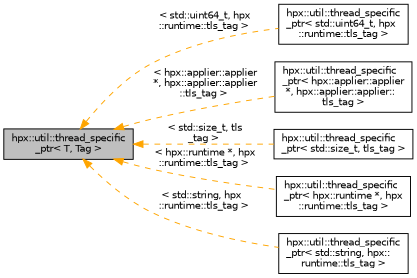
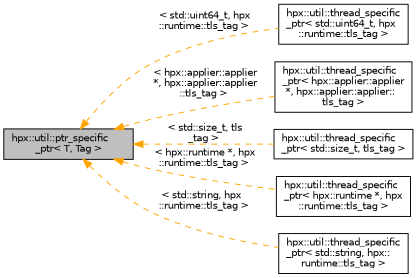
node "hpx::util::thread_specific _ptr< T, Tag >": label "hpx::util::thread_specific _ptr< T, Tag >" -> "hpx::util::ptr_specific _ptr< T, Tag >"
